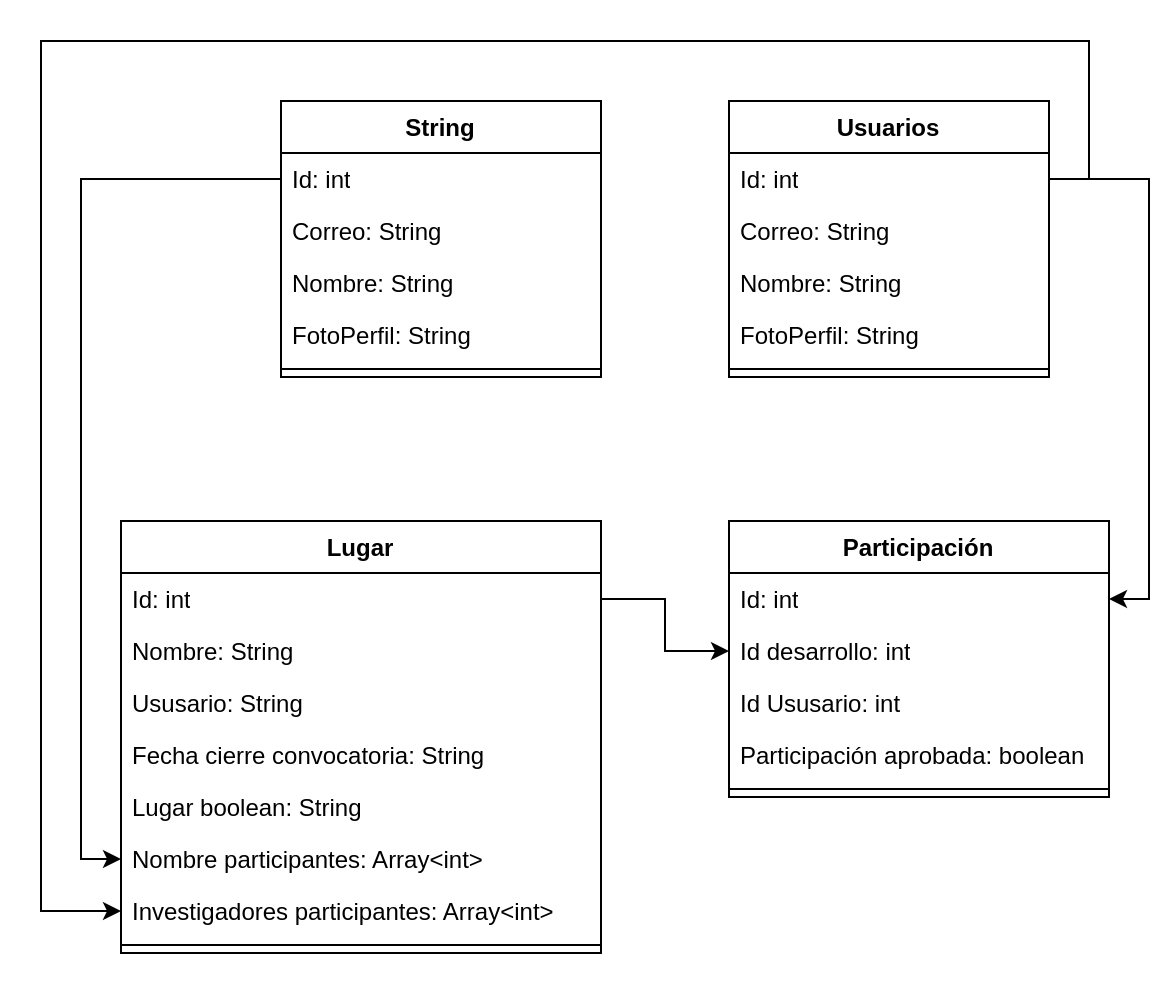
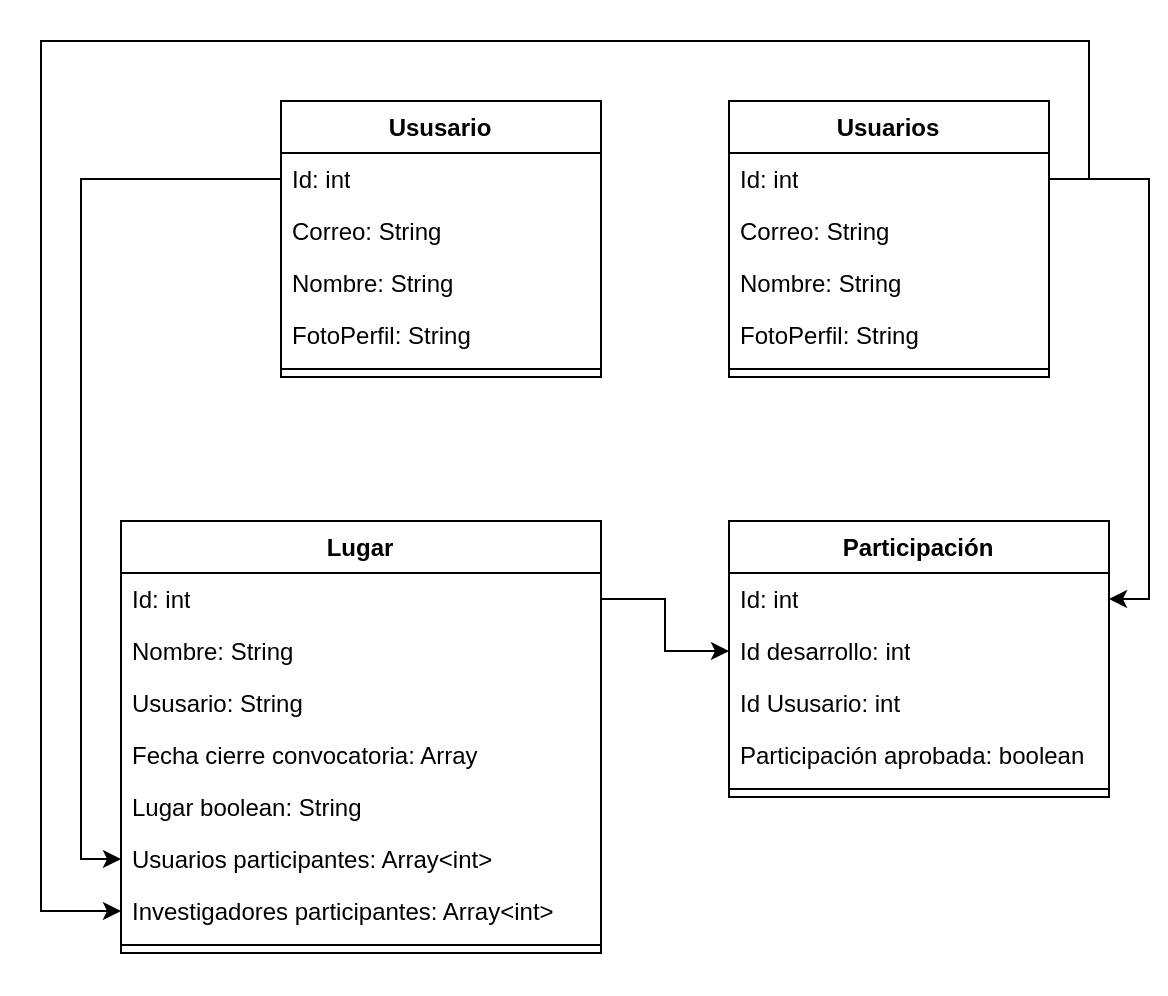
node "String": label "String" -> "Ususario"
node "Fecha cierre convocatoria: String": label "Fecha cierre convocatoria: String" -> "Fecha cierre convocatoria: Array"
node "Nombre participantes: Array<int>": label "Nombre participantes: Array<int>" -> "Usuarios participantes: Array<int>"
